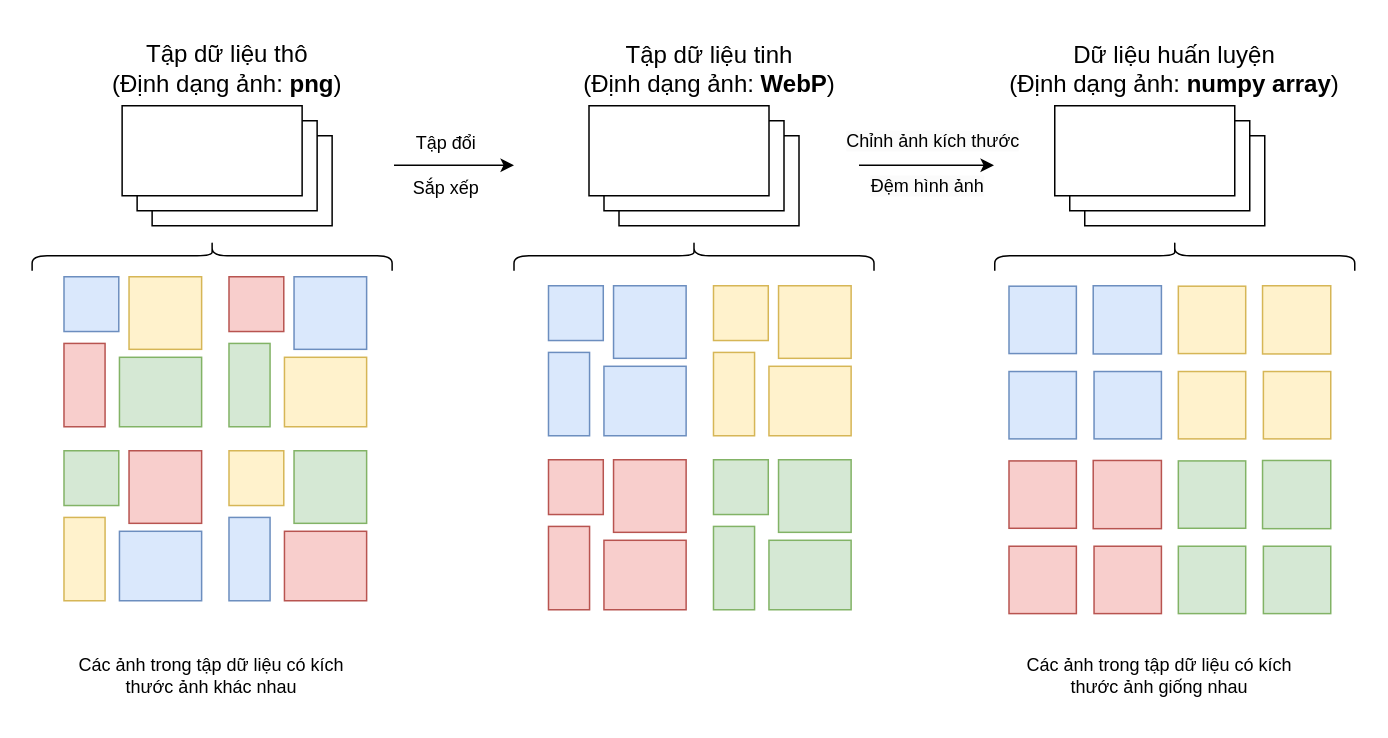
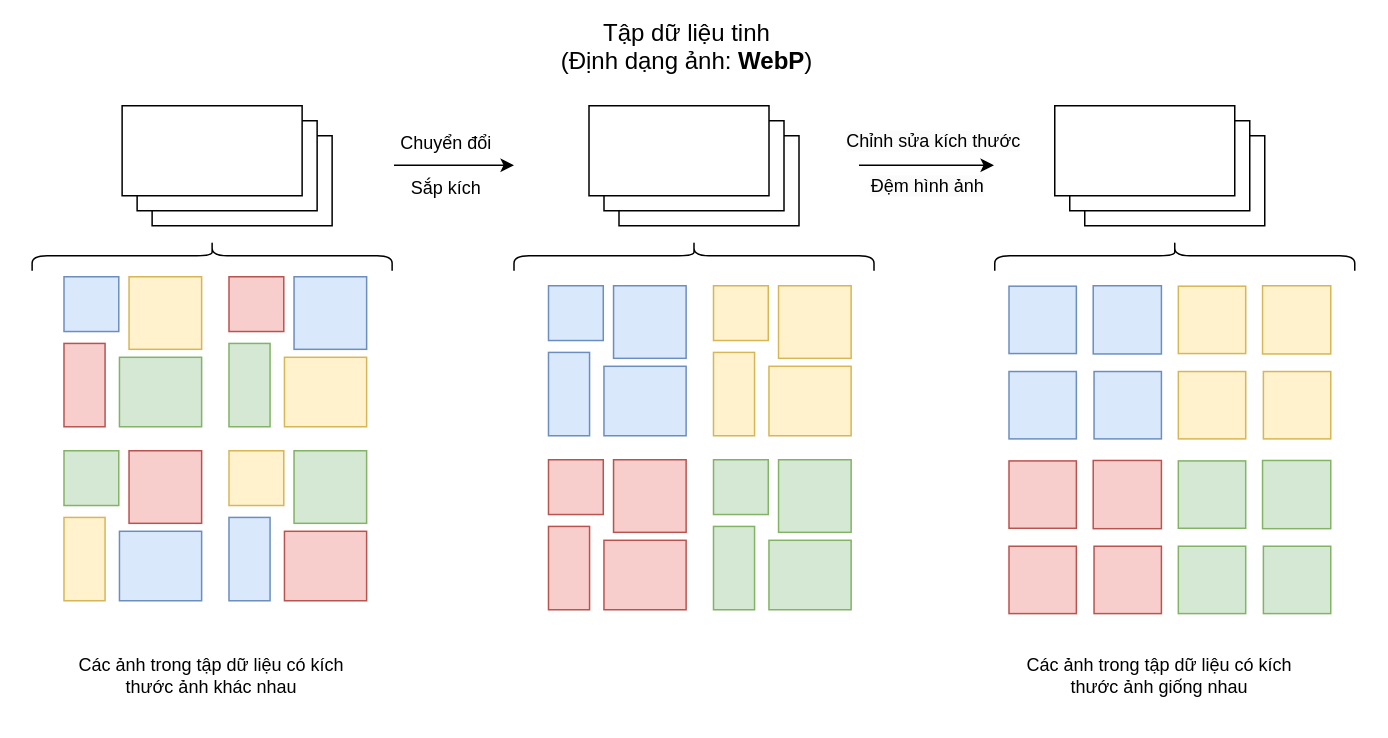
node "Tập dữ liệu thô (Định dạng ảnh: png)": removed
node "Tập dữ liệu tinh(Định dạng ảnh: WebP)": moved (709, 68) -> (686, 46)
node "Dữ liệu huấn luyện (Định dạng ảnh: numpy array)": removed
node "Tập đổi": label "Tập đổi" -> "Chuyển đổi"
node "Chỉnh ảnh kích thước": label "Chỉnh ảnh kích thước" -> "Chỉnh sửa kích thước"
node "Sắp xếp": label "Sắp xếp" -> "Sắp kích"
